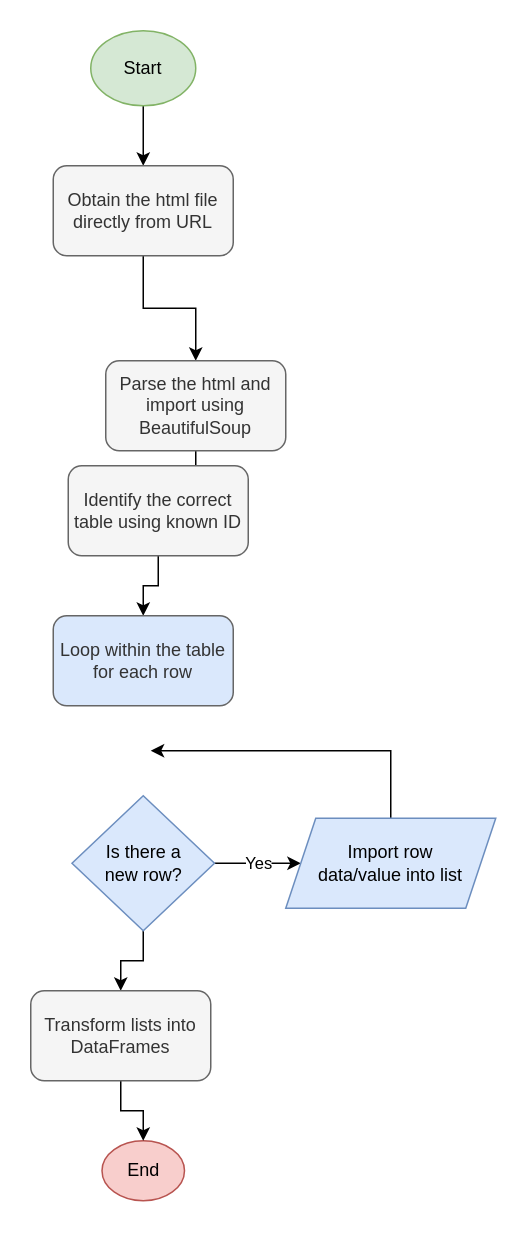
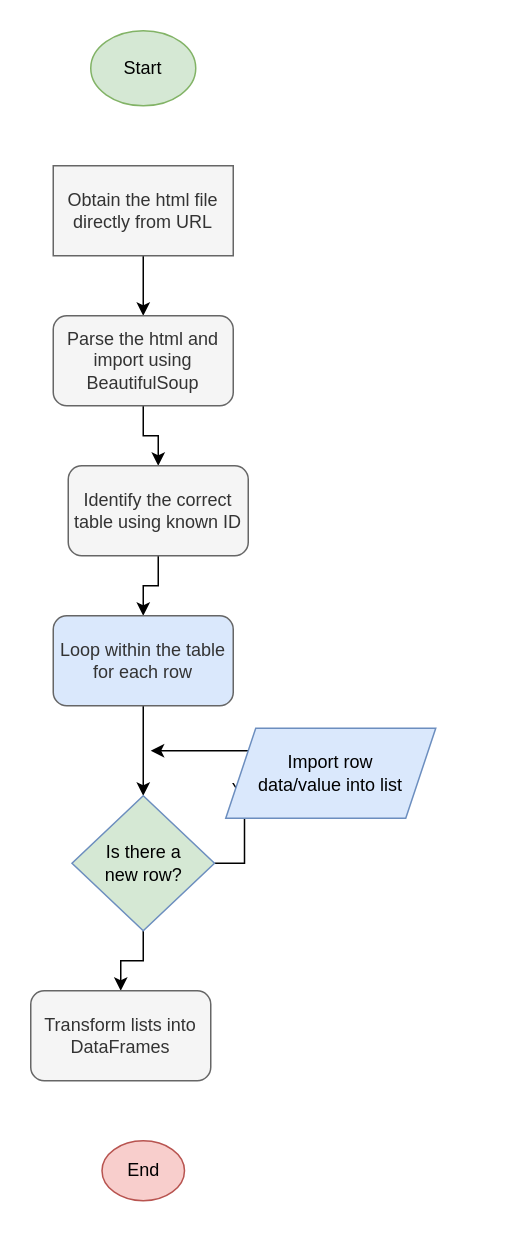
edge "Start" -> "Obtain the html file directly from URL": removed
node "Obtain the html file directly from URL": shape rounded rectangle -> rectangle
node "Parse the html and import using BeautifulSoup": moved (196, 406) -> (143, 361)
edge "Loop within the table for each row" -> "Is there a new row?": added
node "Is there a new row?": fillcolor #dae8fc -> #d5e8d4
node "Import row data/value into list": moved (391, 863) -> (331, 773)
edge "Transform lists into DataFrames" -> "End": removed
